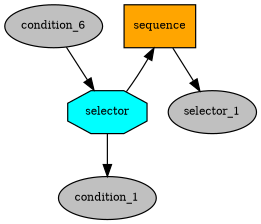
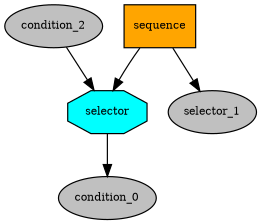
node "condition_6": label "condition_6" -> "condition_2"
edge "selector" -> "sequence": reversed
node "condition_1": label "condition_1" -> "condition_0"
